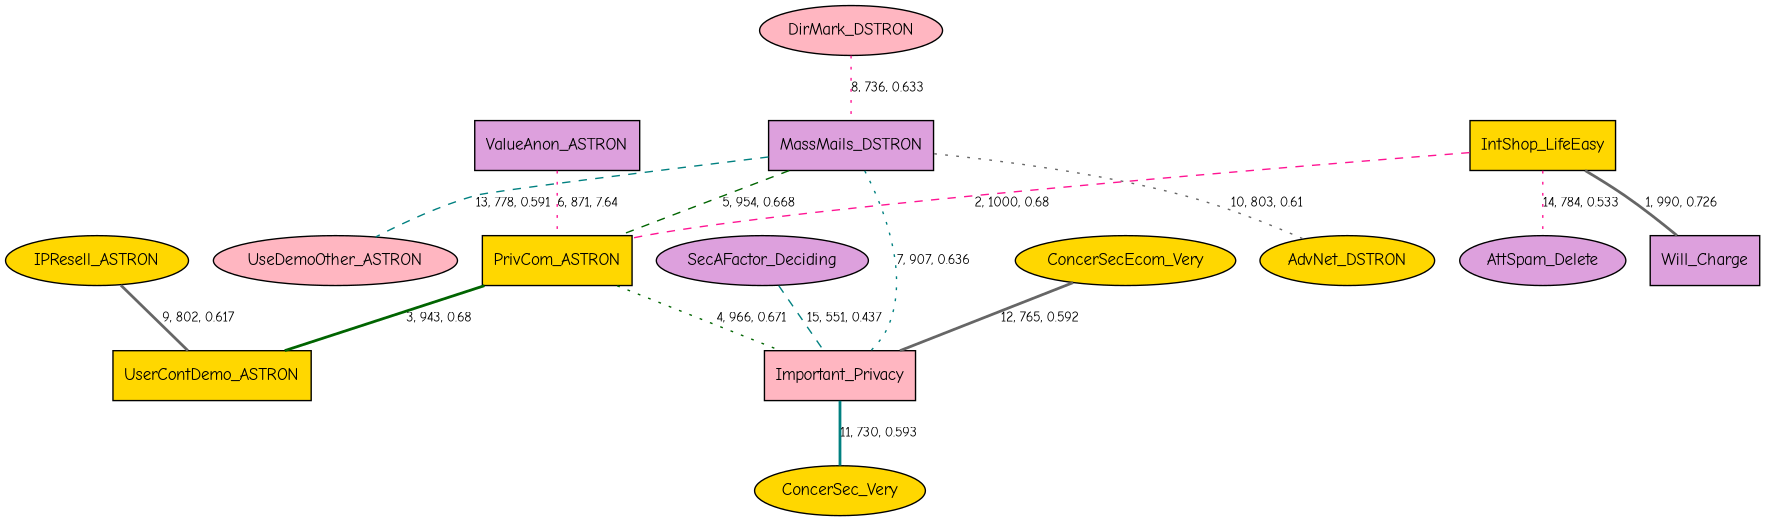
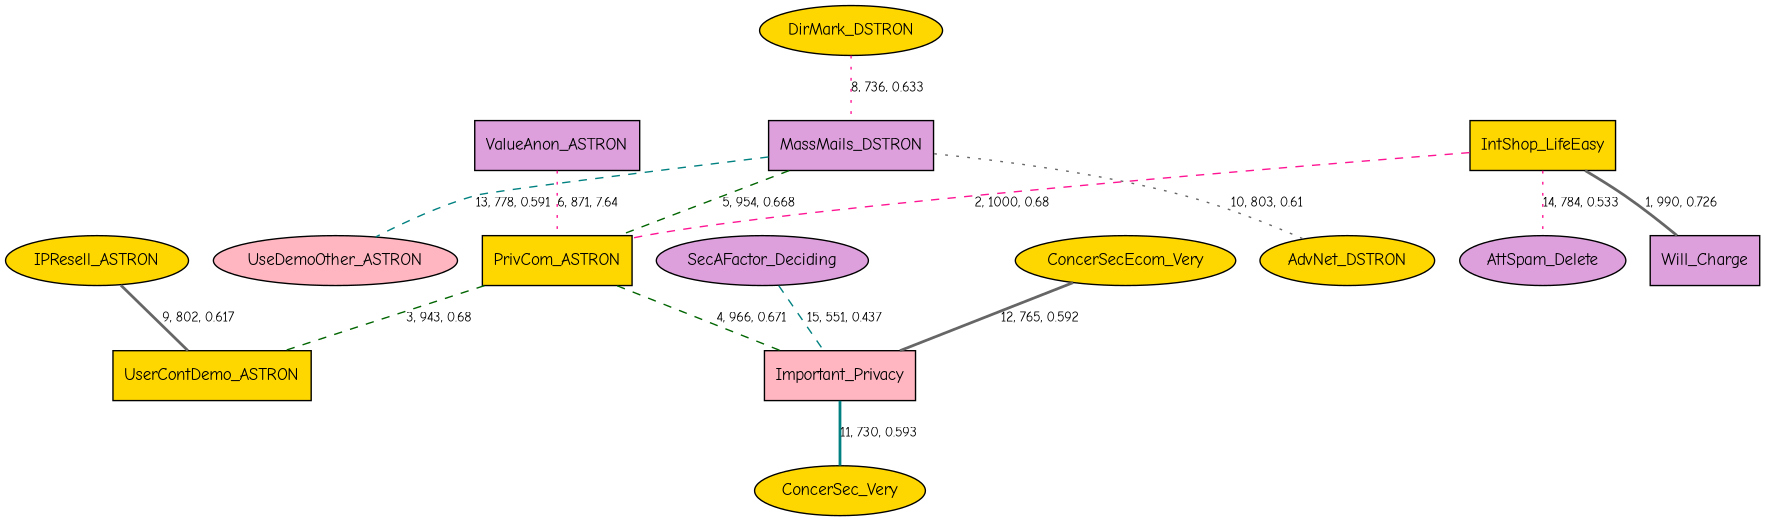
node "DirMark_DSTRON": fillcolor lightpink -> gold
edge "MassMails_DSTRON" -- "Important_Privacy": removed, label "7, 907, 0.636"
edge "PrivCom_ASTRON" -- "UserContDemo_ASTRON": style bold -> dashed
edge "PrivCom_ASTRON" -- "Important_Privacy": style dotted -> dashed
